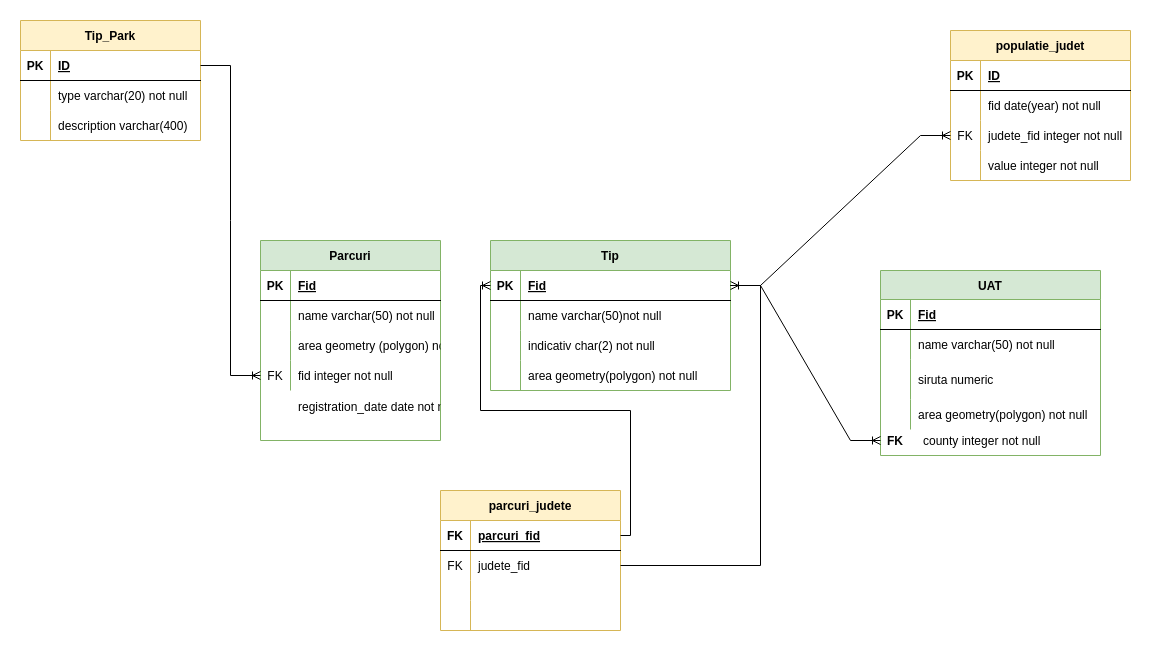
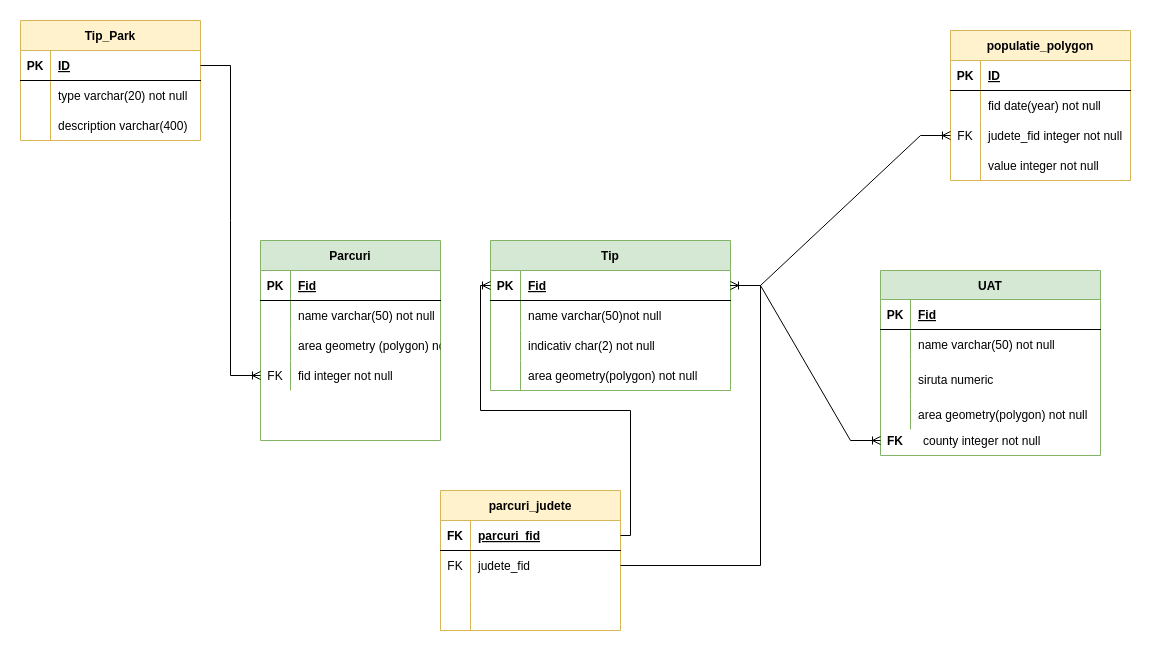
node "populatie_judet": label "populatie_judet" -> "populatie_polygon"
node "registration_date date not null": removed
